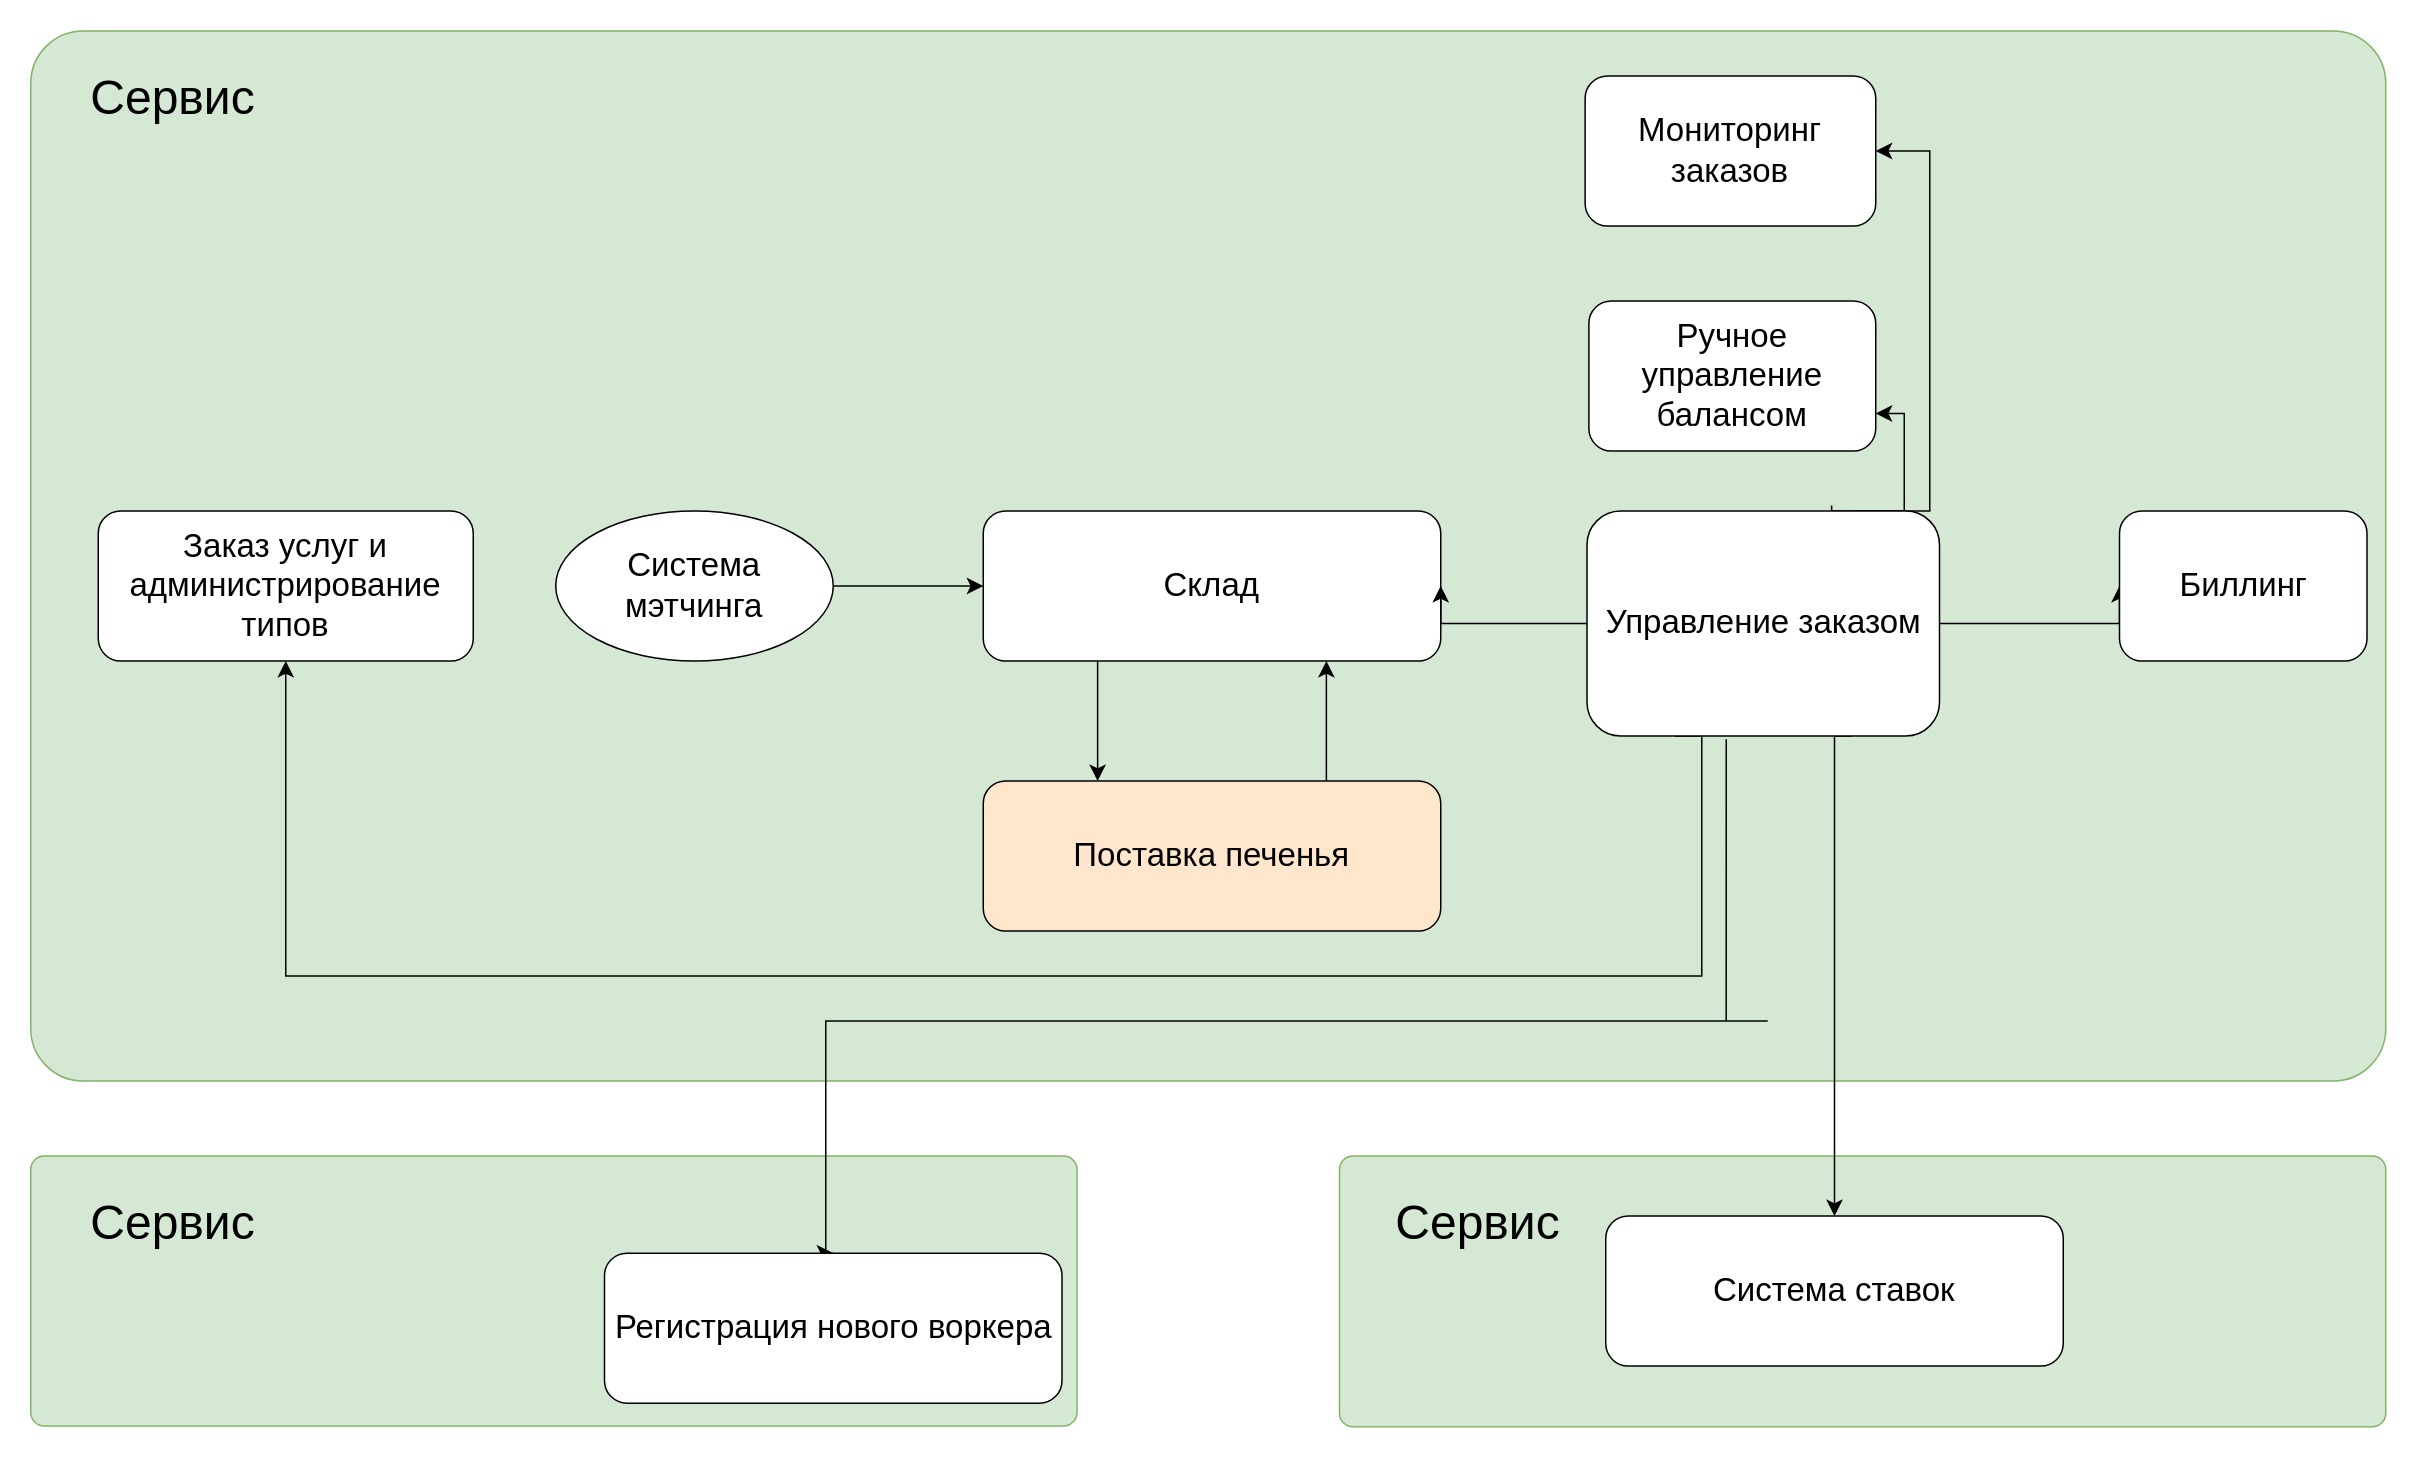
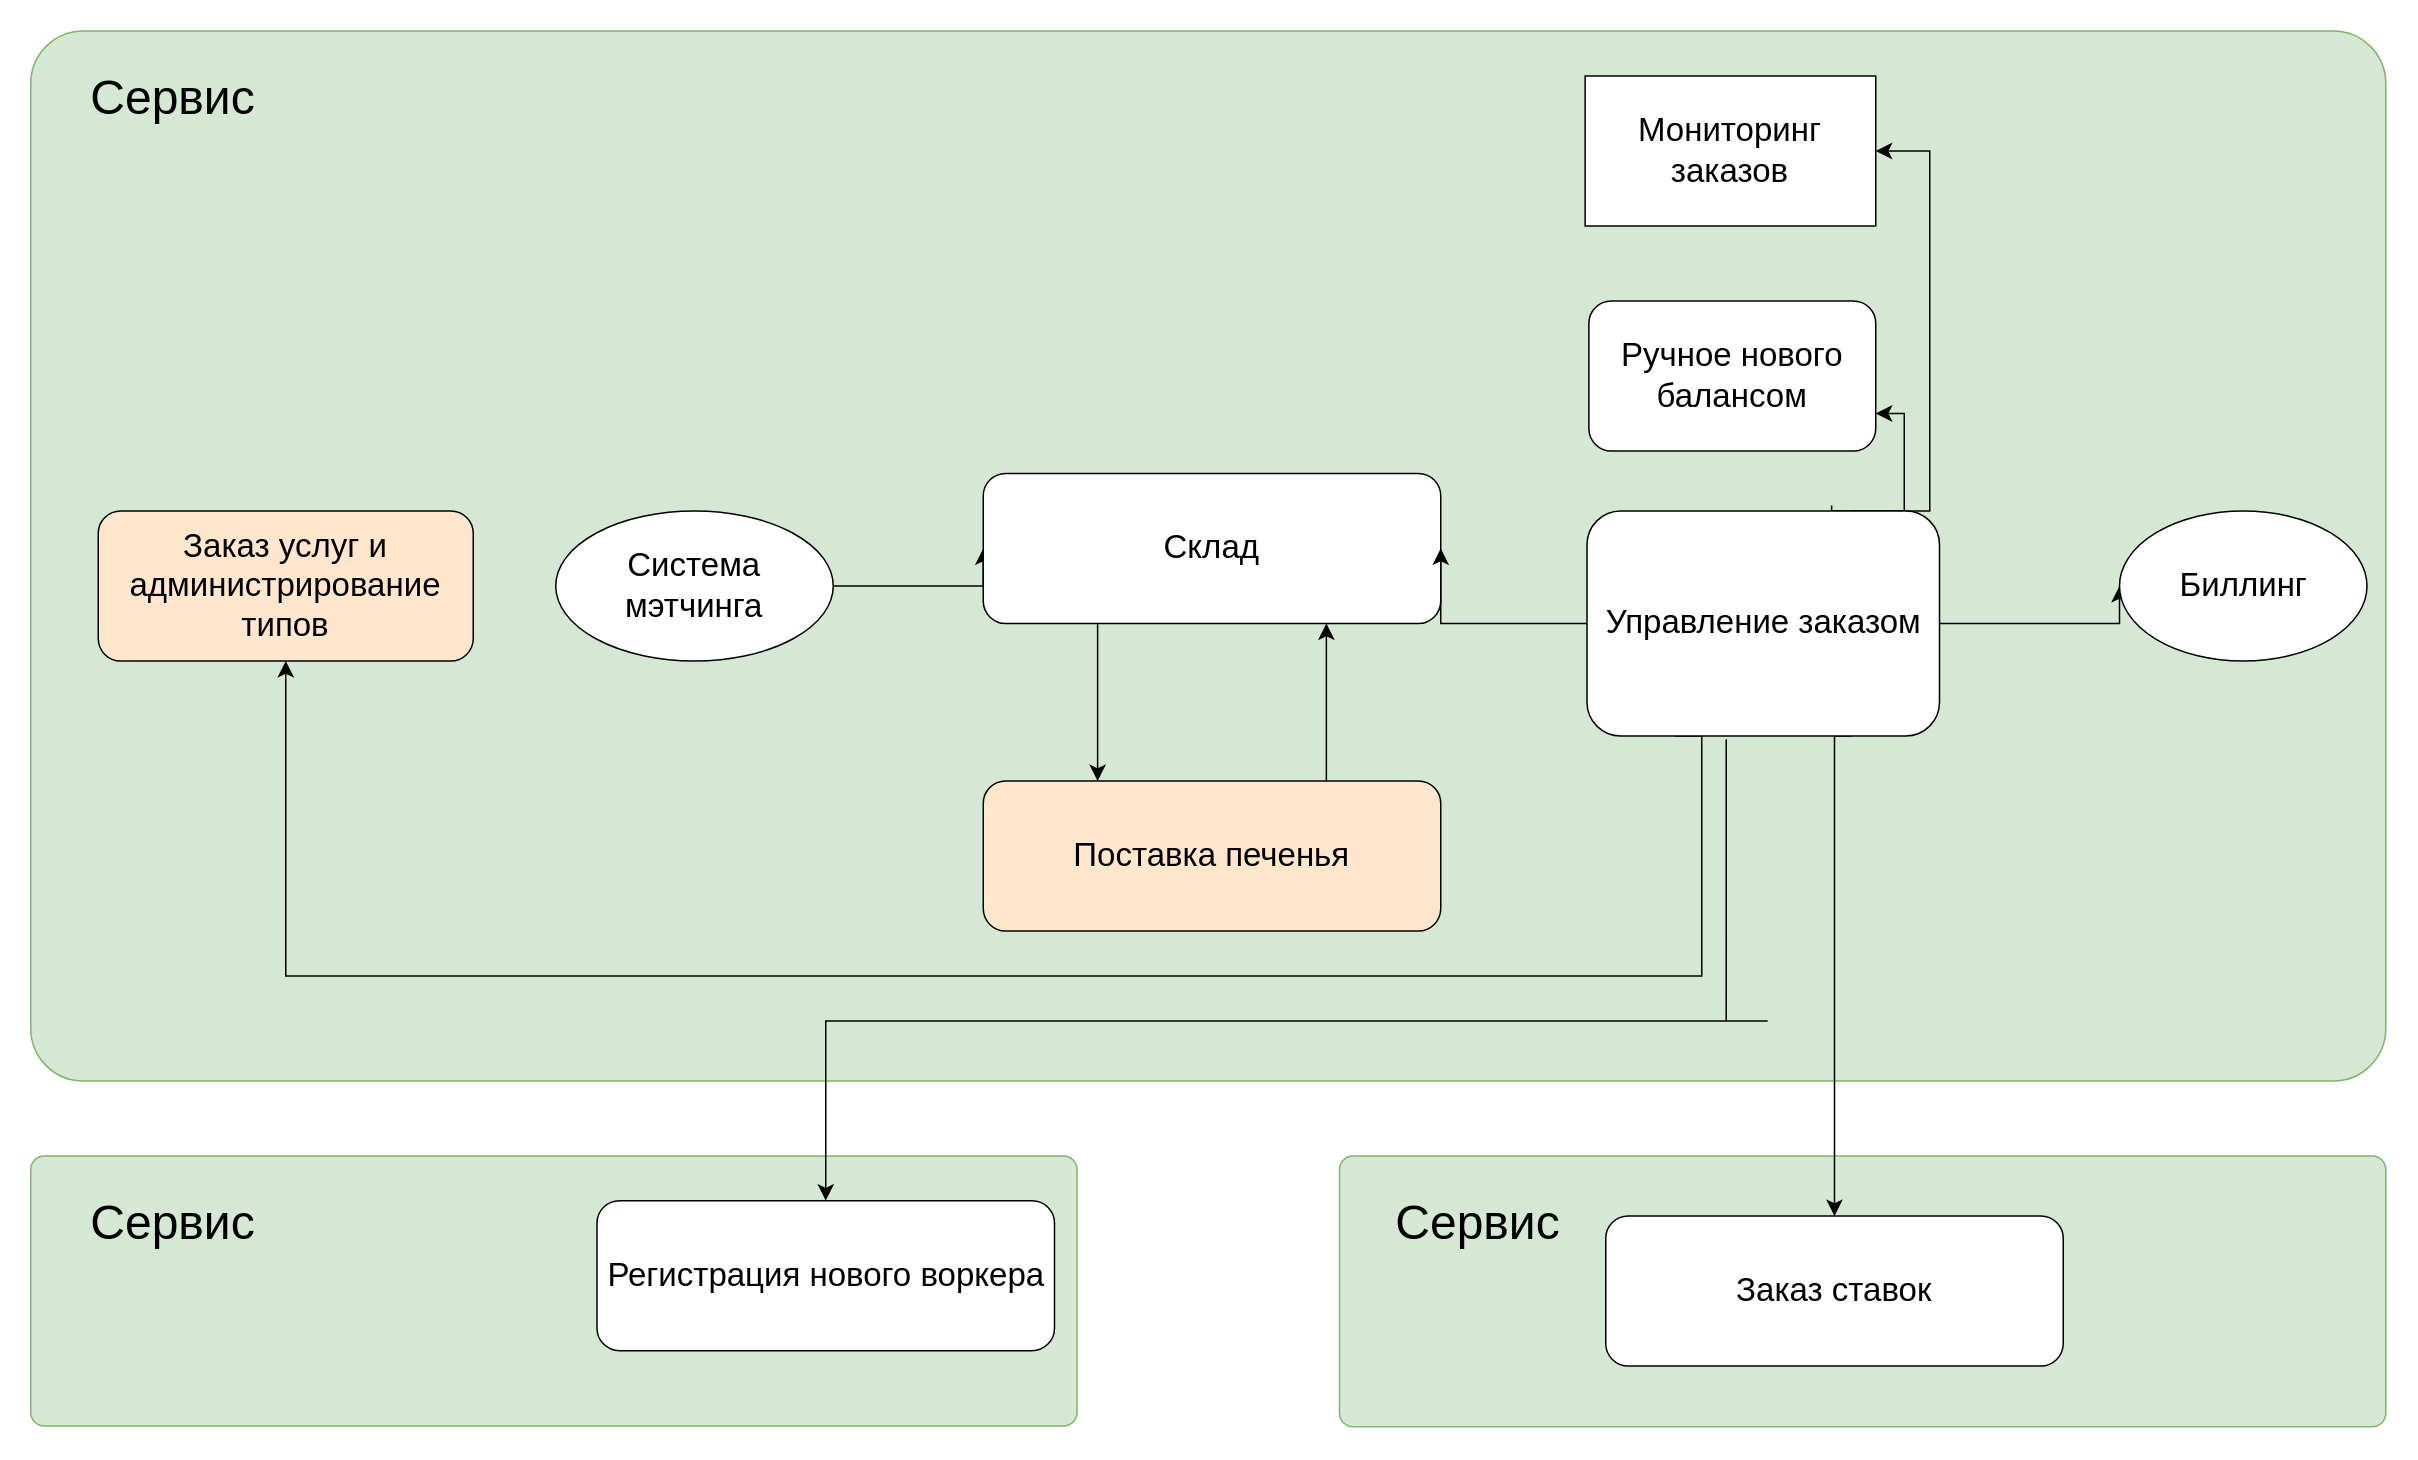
node "Мониторинг заказов": shape rounded rectangle -> rectangle
node "Ручное управление балансом": label "Ручное управление балансом" -> "Ручное нового балансом"
node "Заказ услуг и администрирование типов": fillcolor #ffffff -> #ffe6cc
node "Склад": moved (1212, 586) -> (1212, 548)
node "Биллинг": shape rounded rectangle -> ellipse
node "Система ставок": label "Система ставок" -> "Заказ ставок"
node "Регистрация нового воркера": moved (833, 1328) -> (826, 1275)
